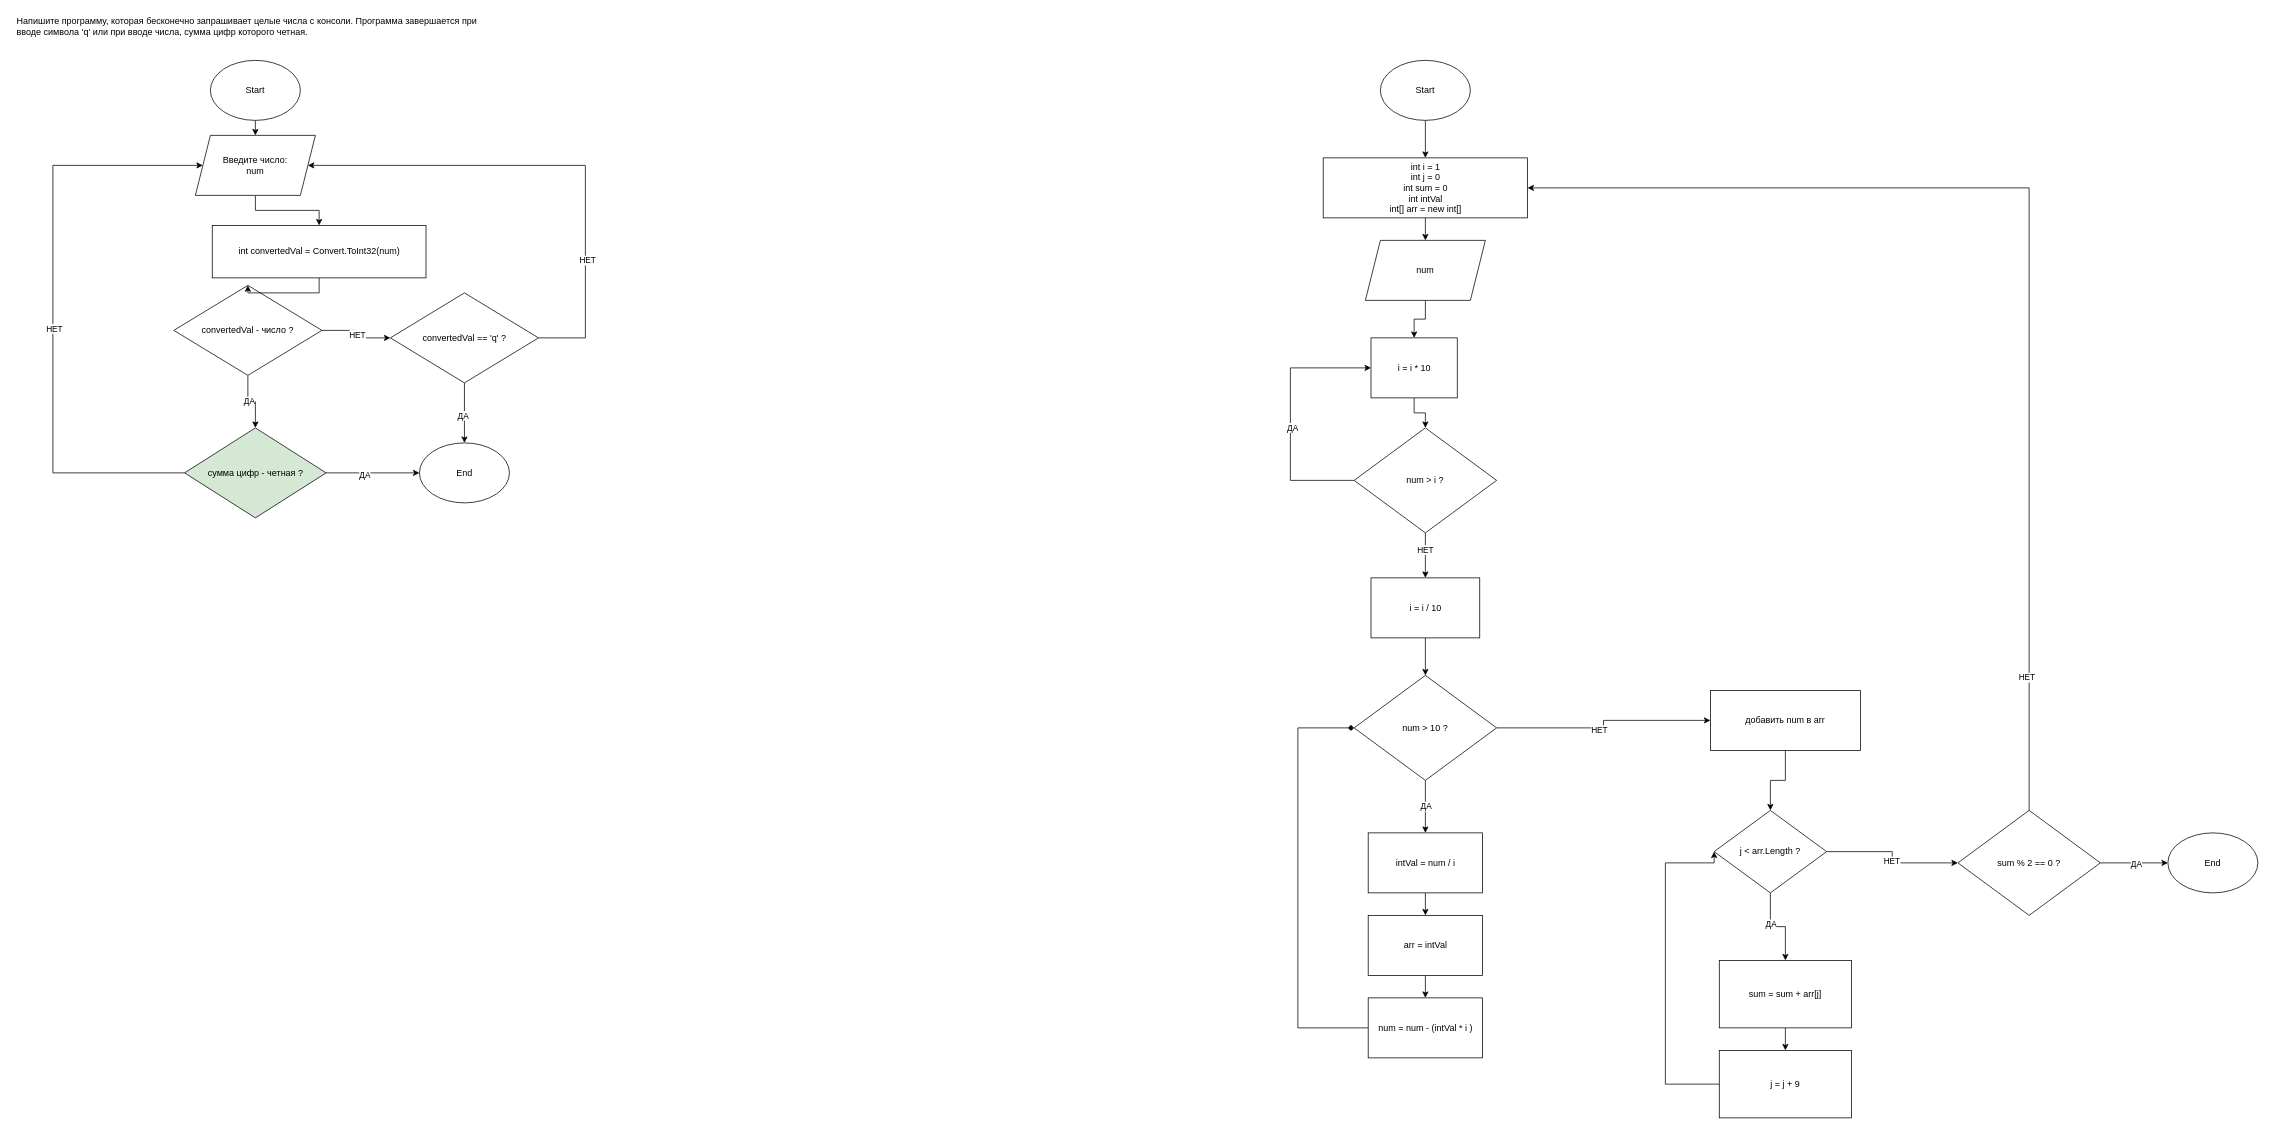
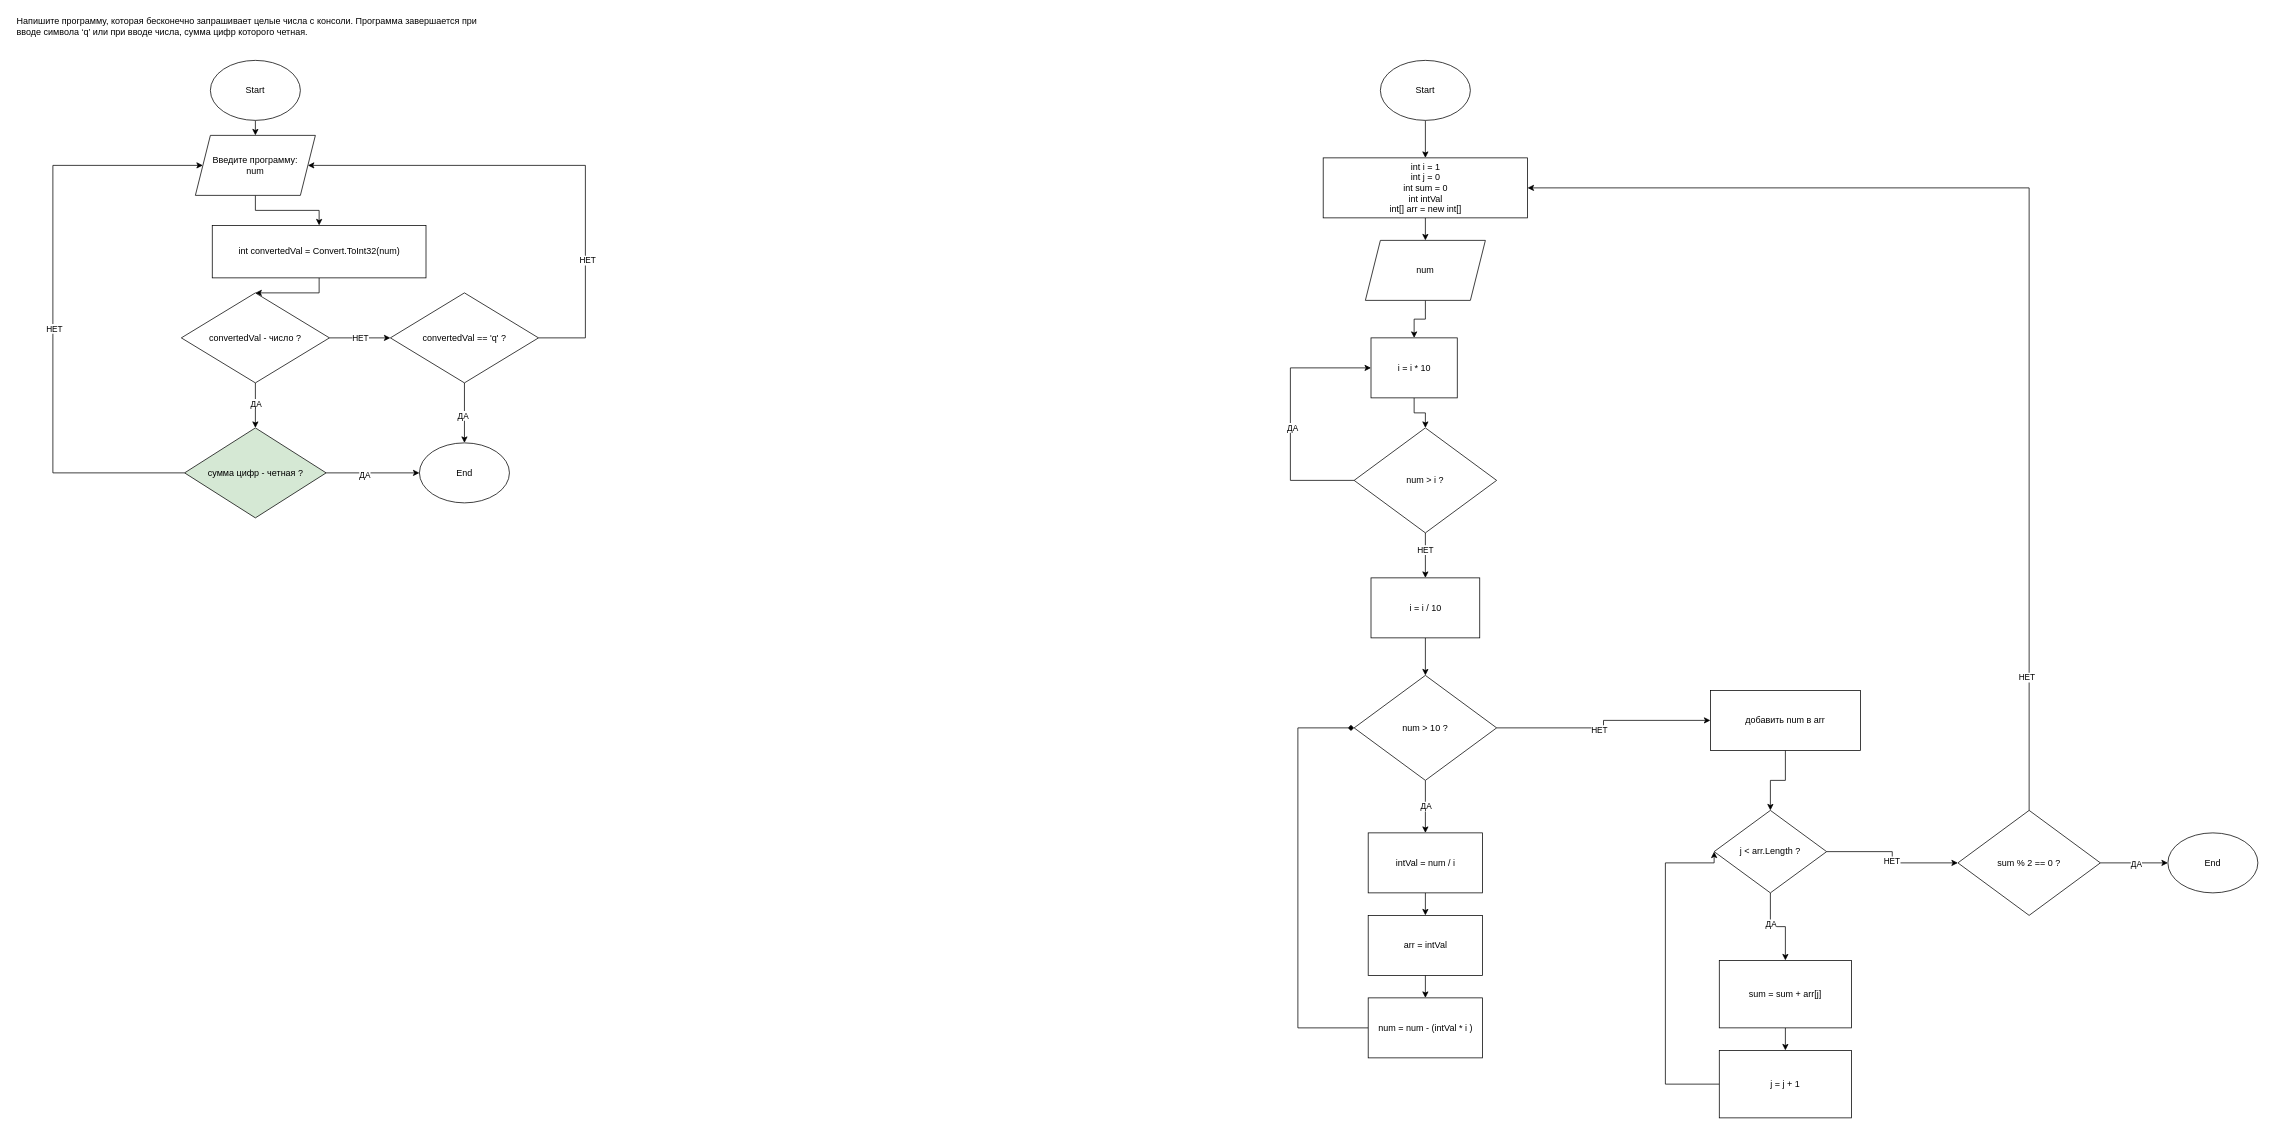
node "Введите число: num": label "Введите число: num" -> "Введите программу: num"
node "convertedVal - число ?": moved (248, 330) -> (255, 338)
node "j = j + 9": label "j = j + 9" -> "j = j + 1"
